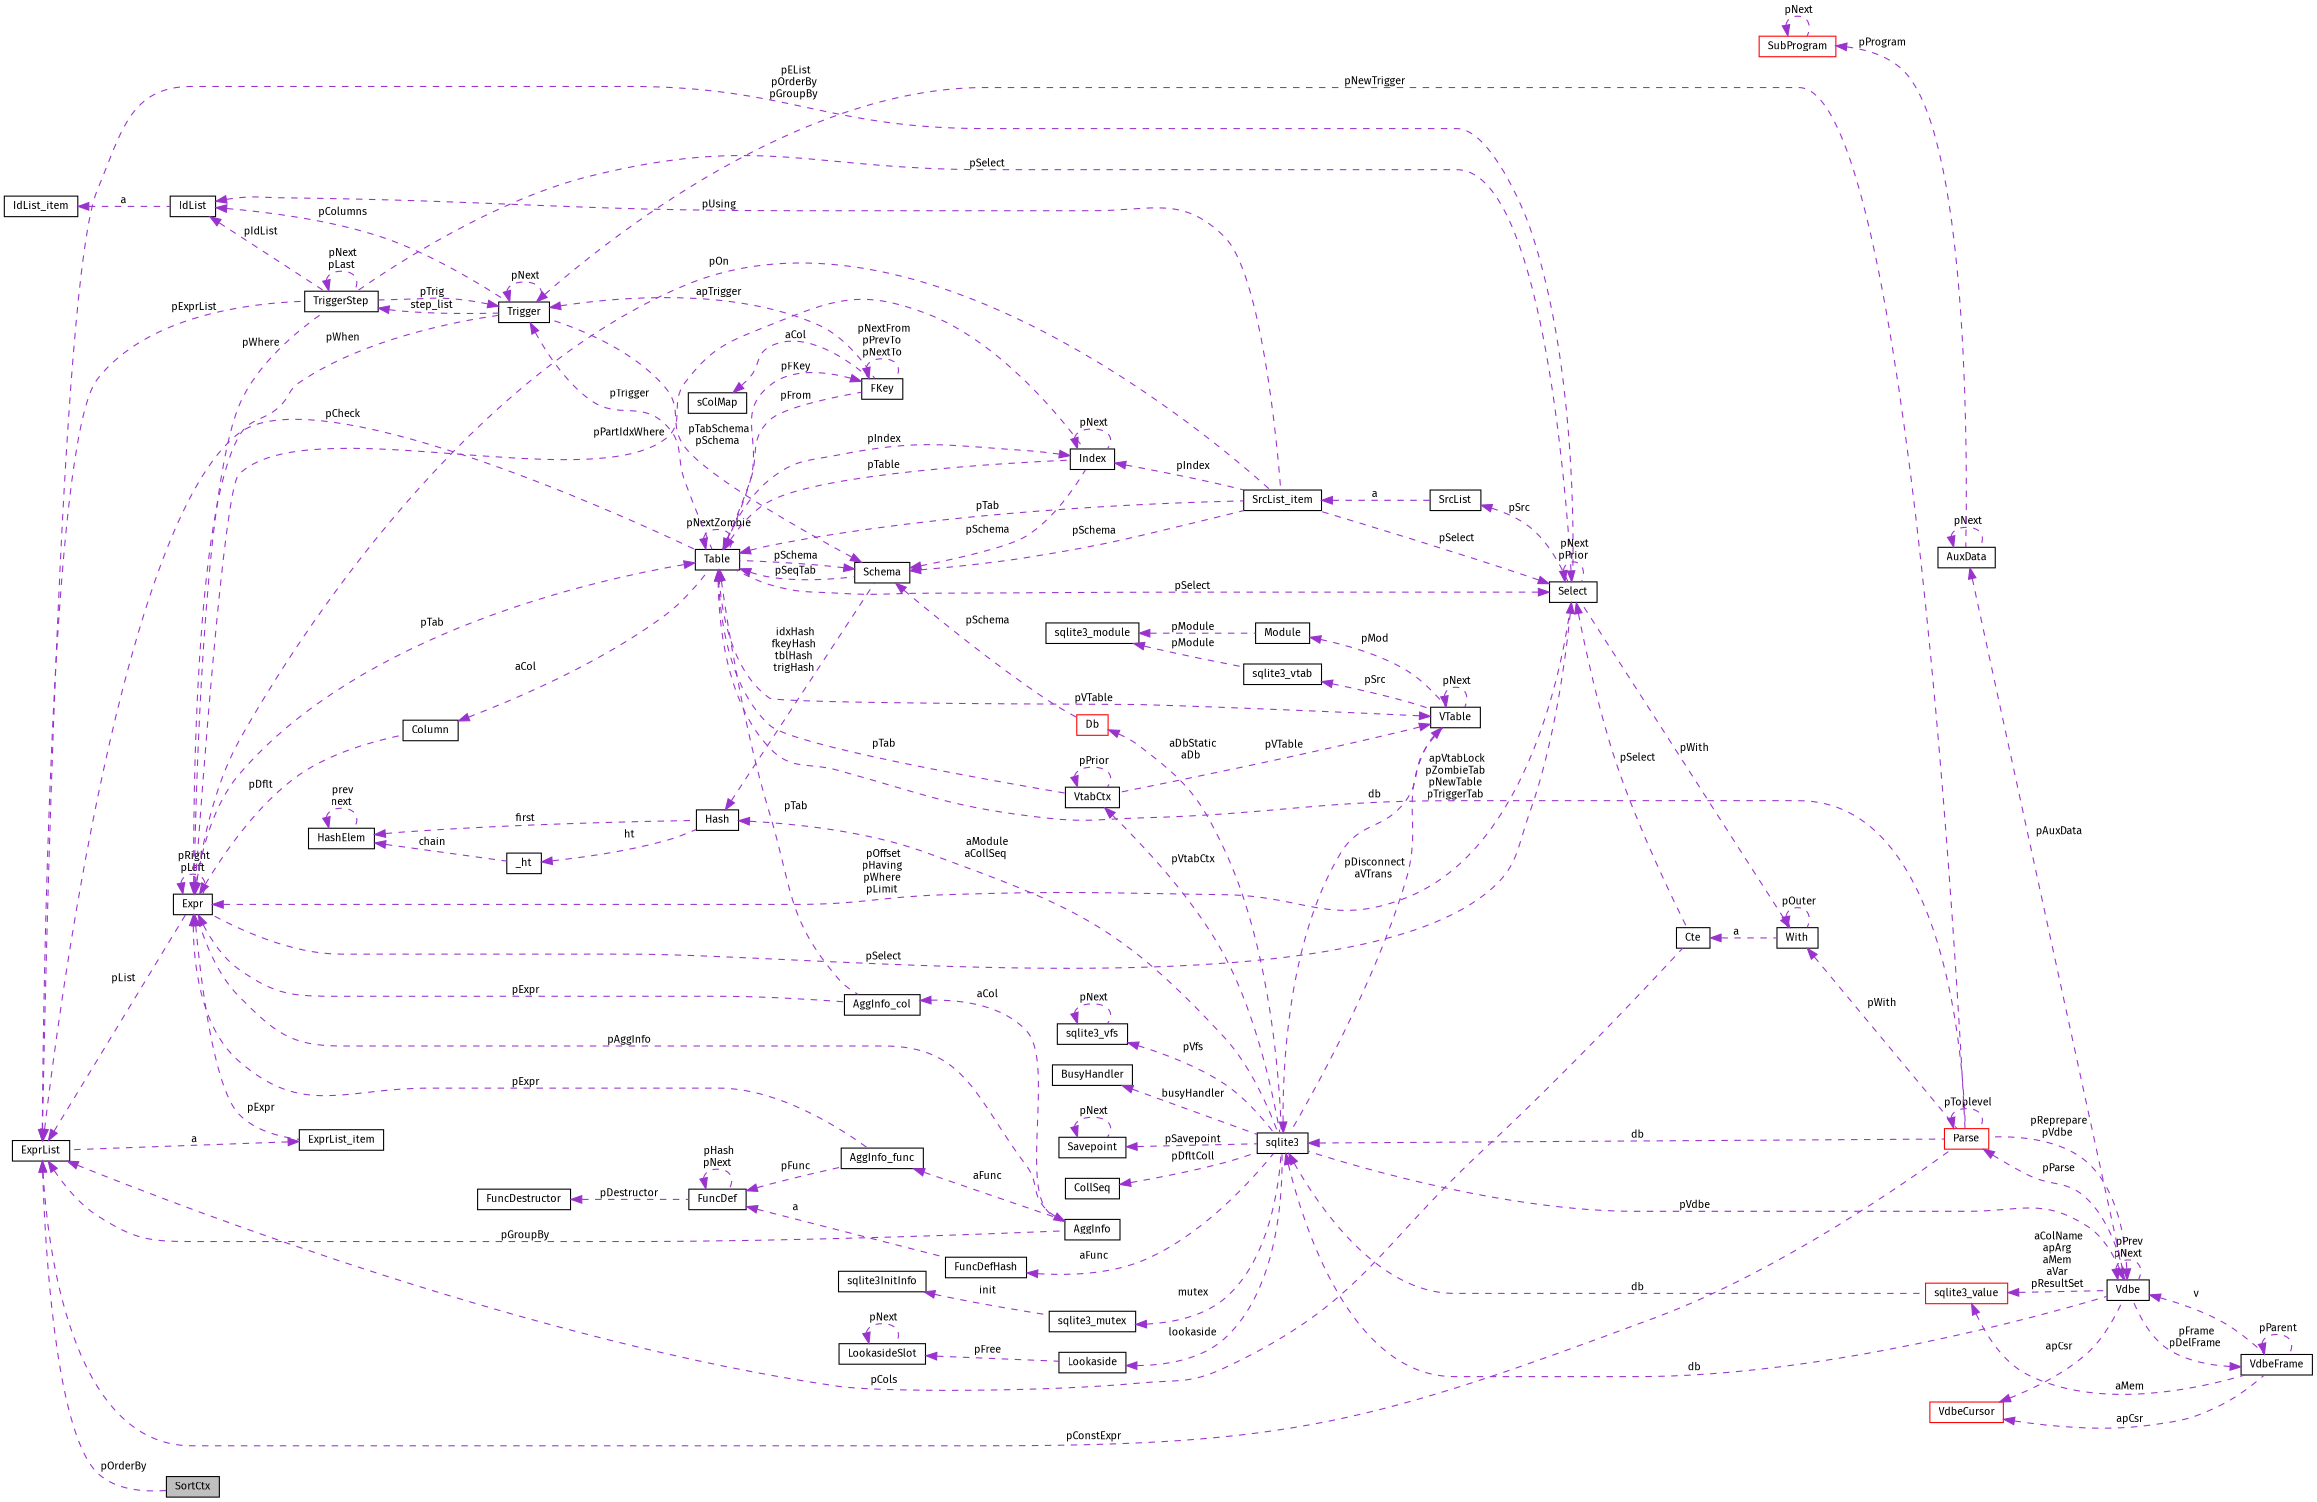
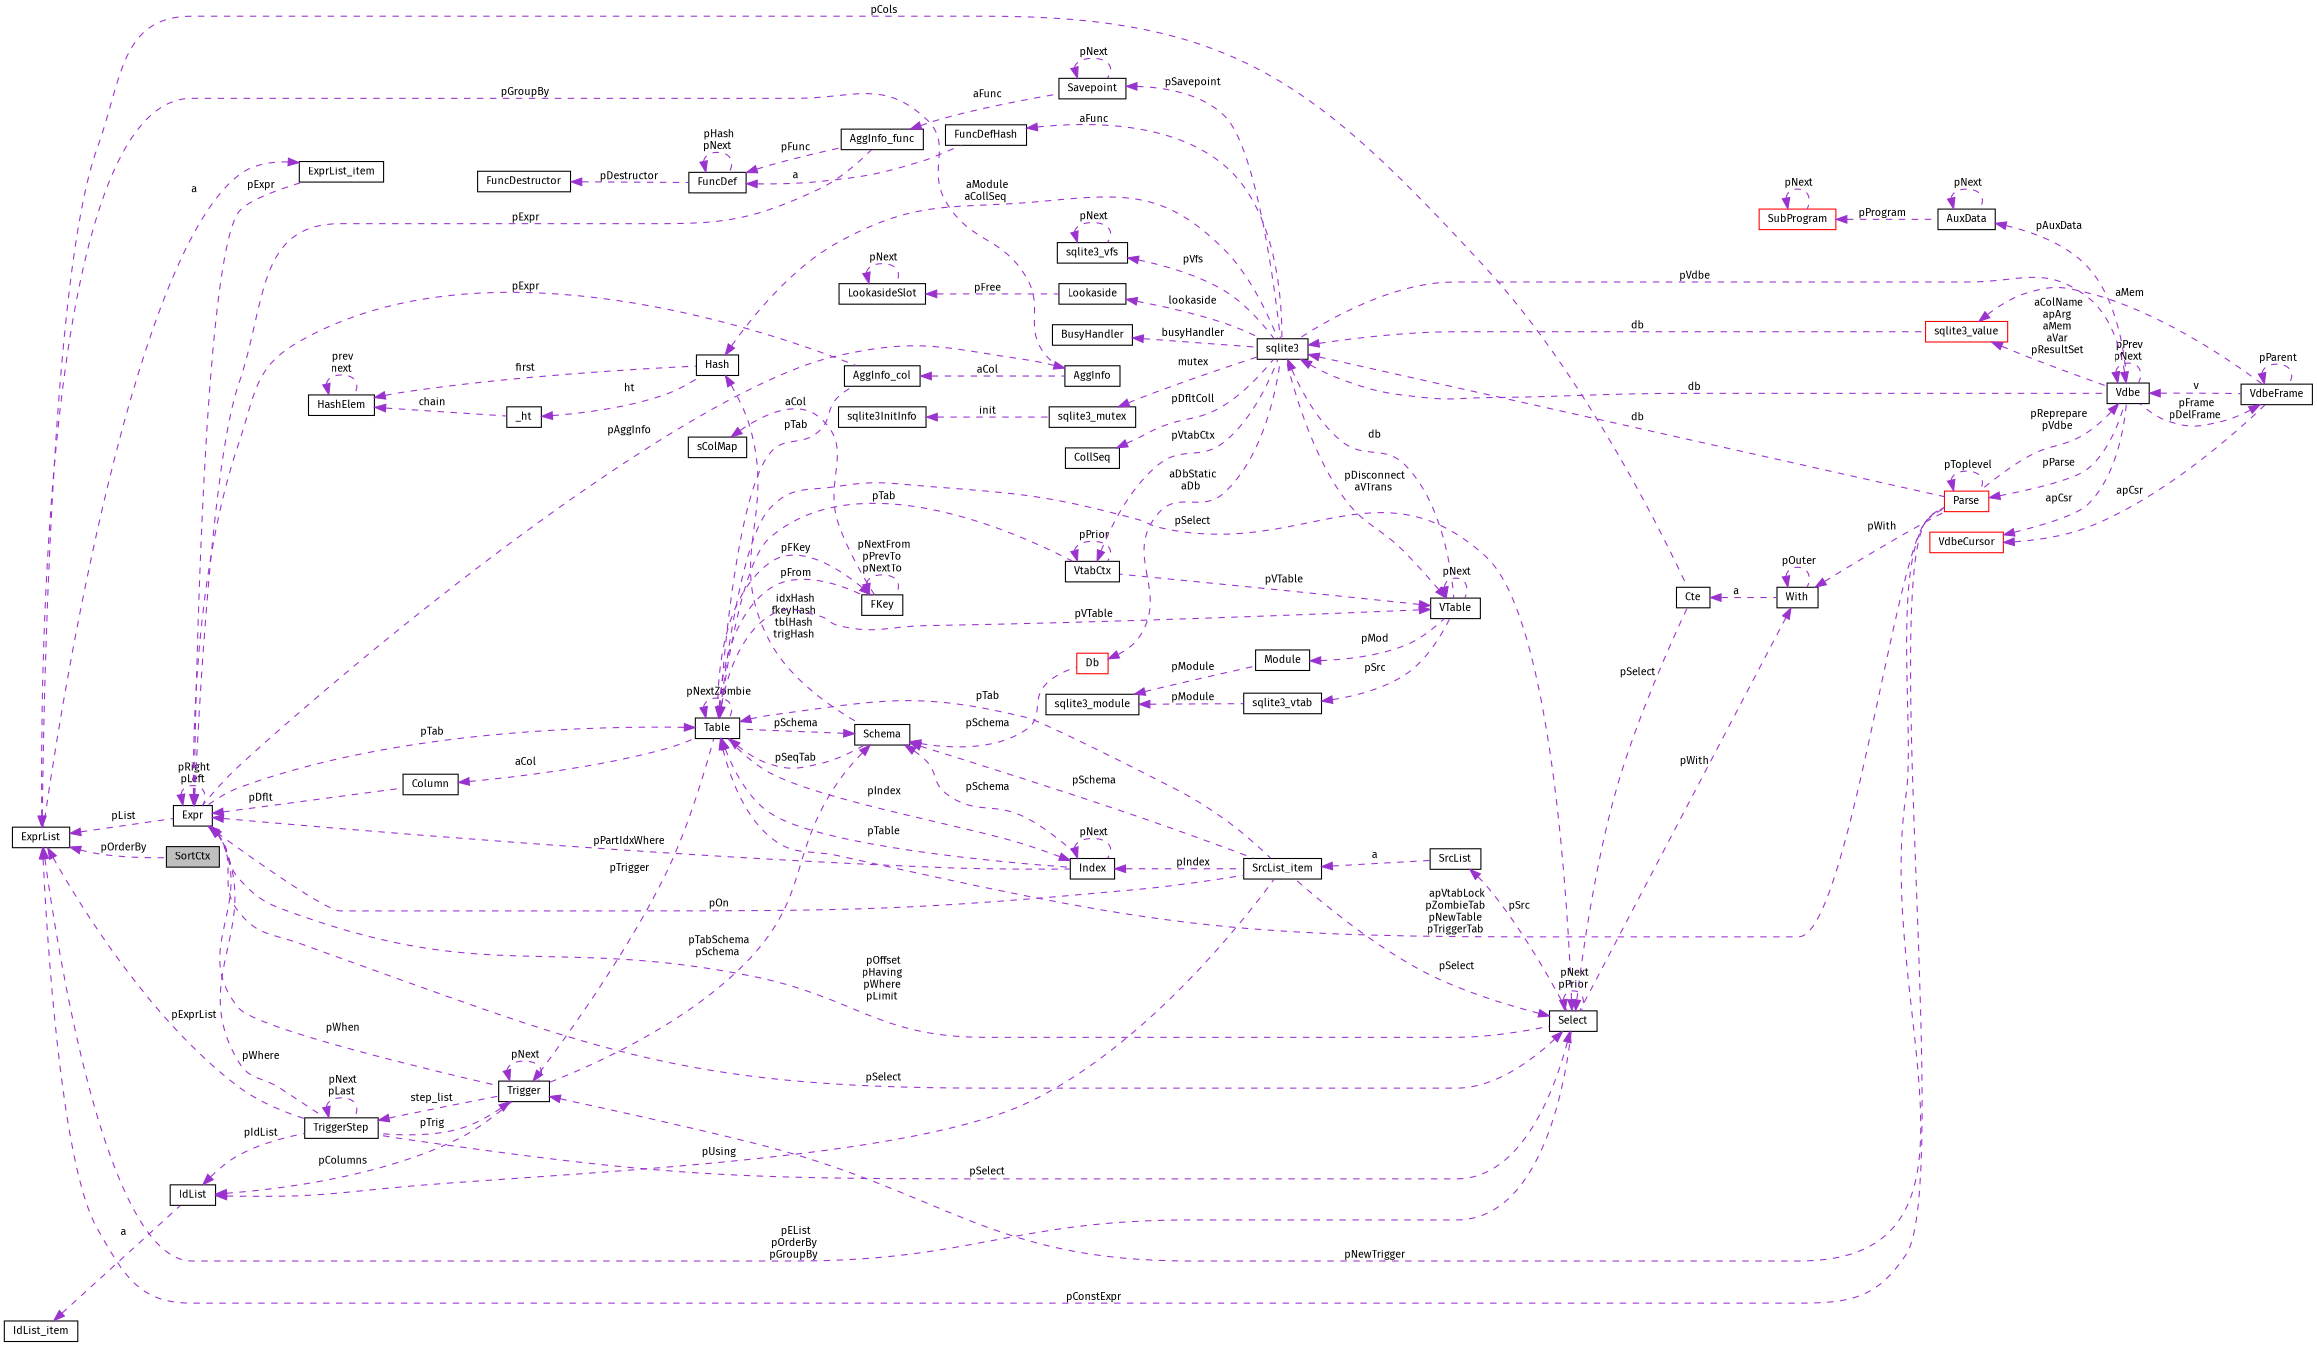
edge "FKey" -> "Trigger": removed, label "apTrigger"
edge "Table" -> "ExprList": removed, label "pCheck"
edge "AggInfo" -> "AggInfo_func": now "Savepoint" -> "AggInfo_func"
